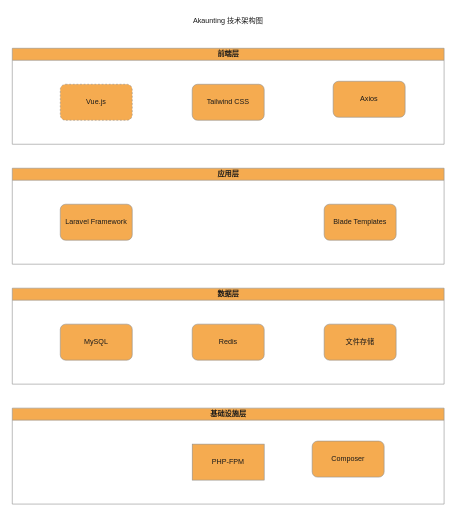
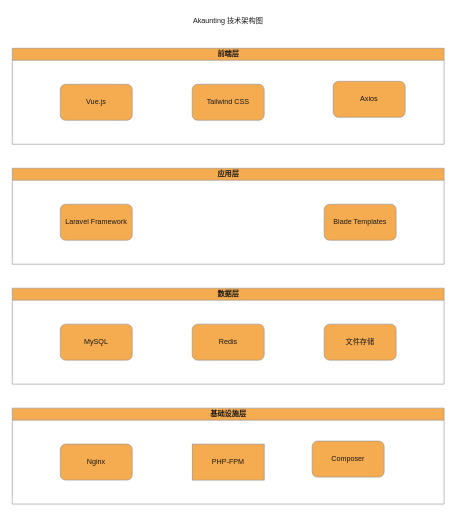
node "Vue.js": style dashed -> solid
node "Nginx": added
